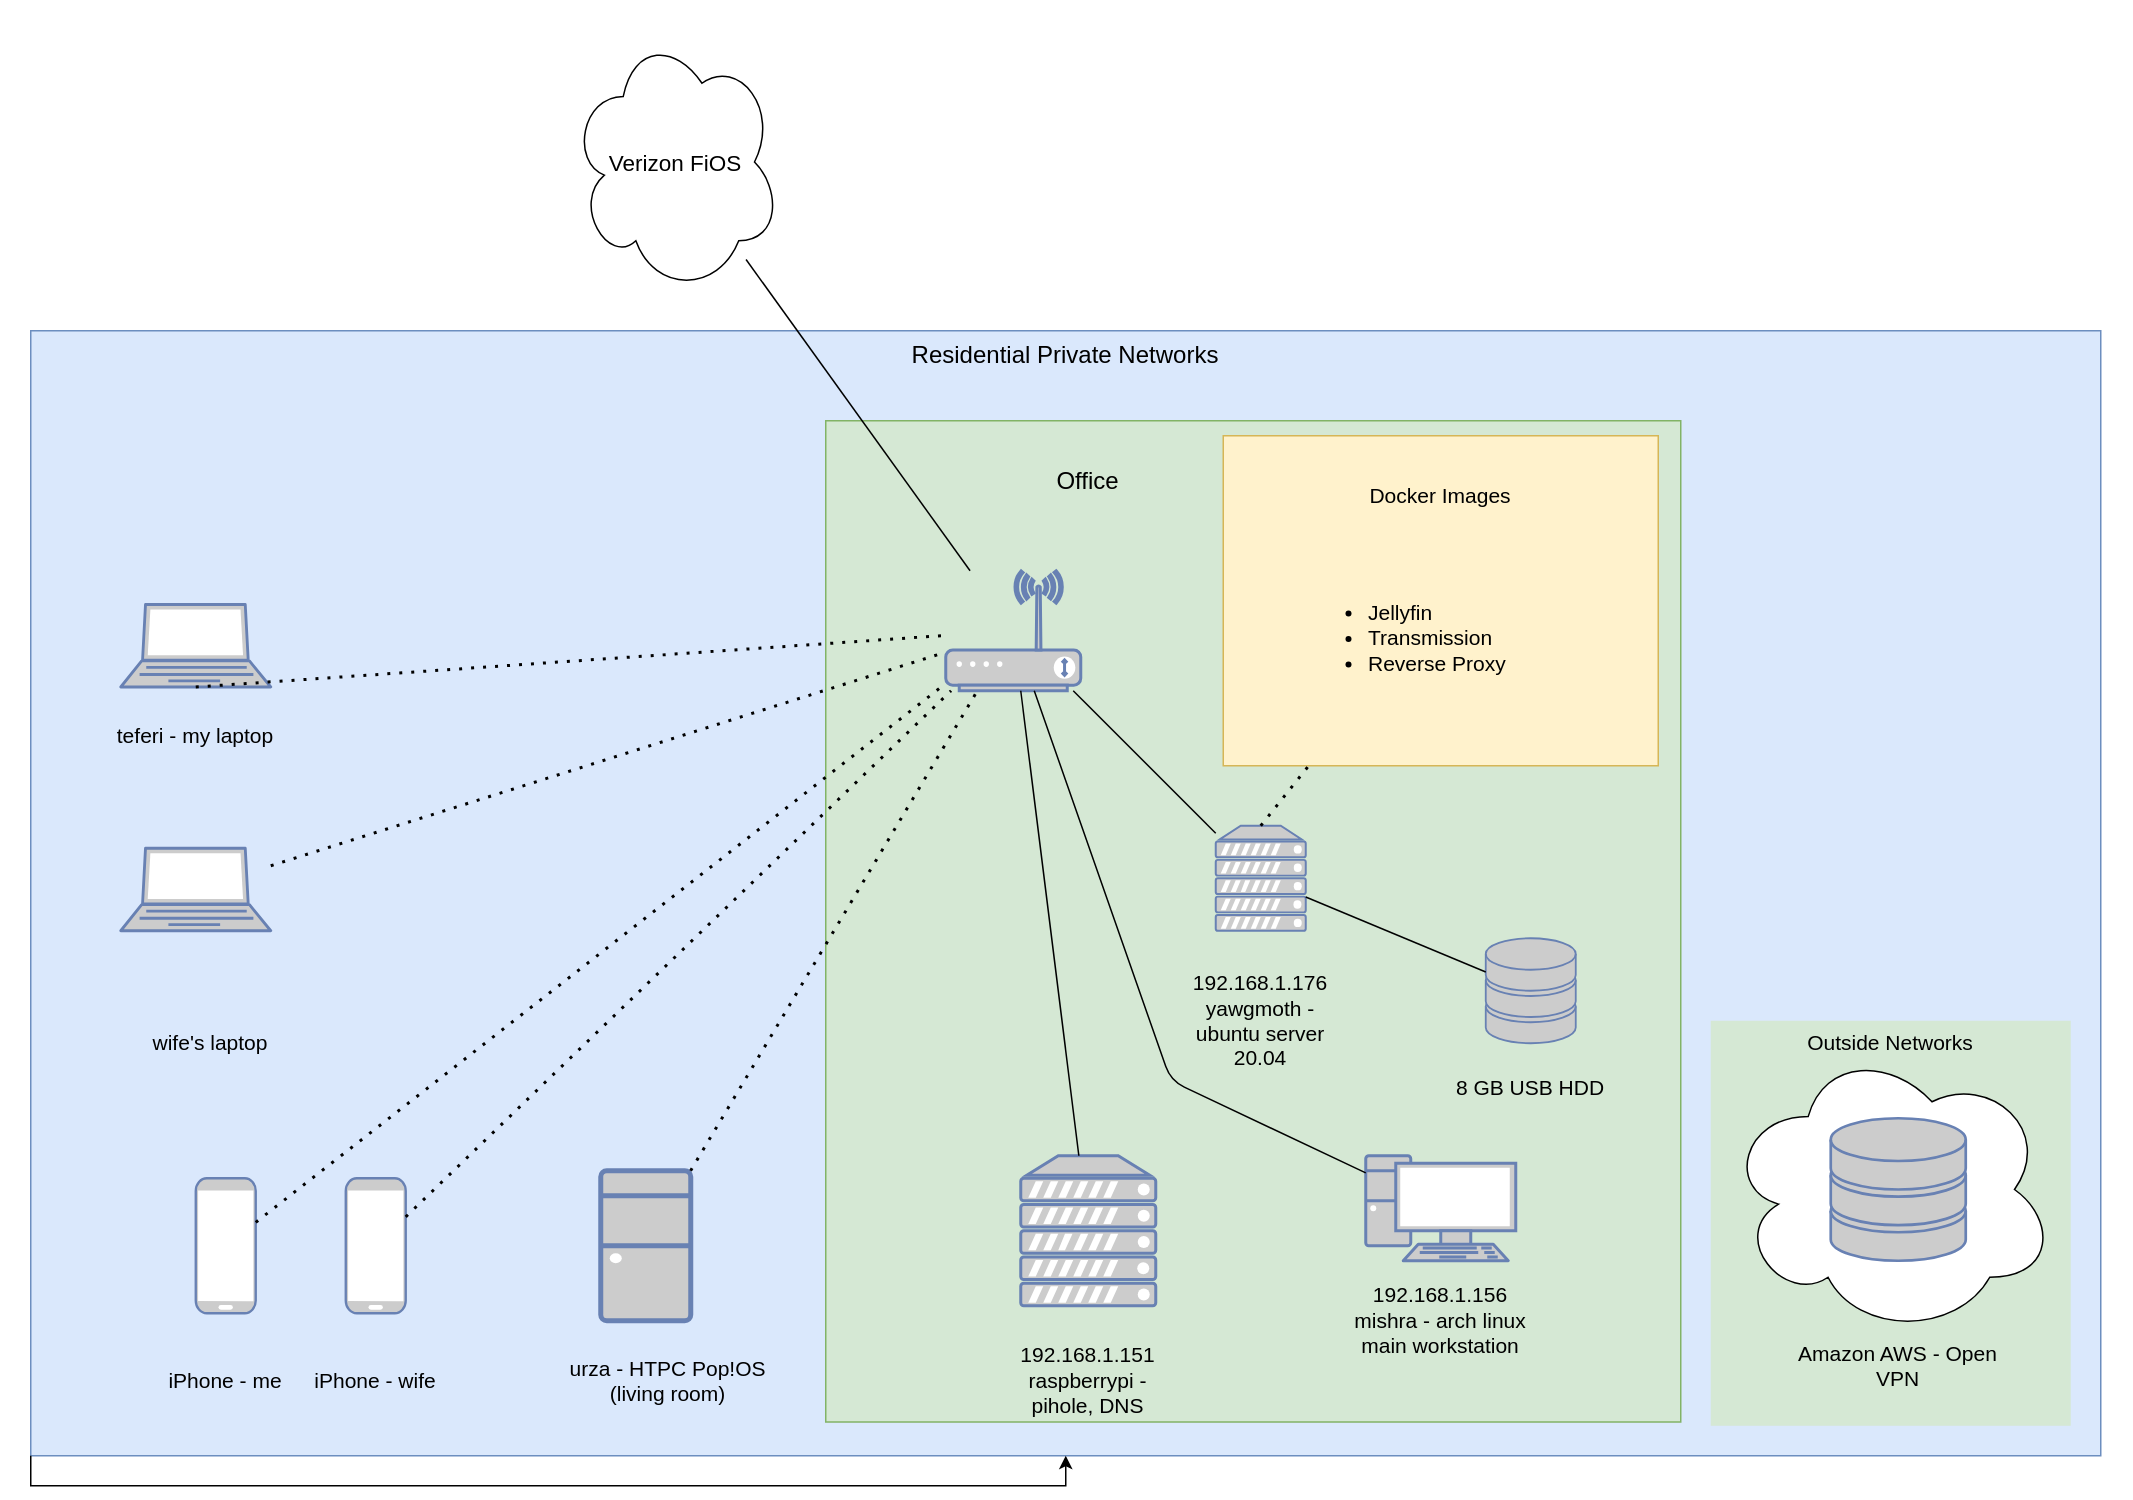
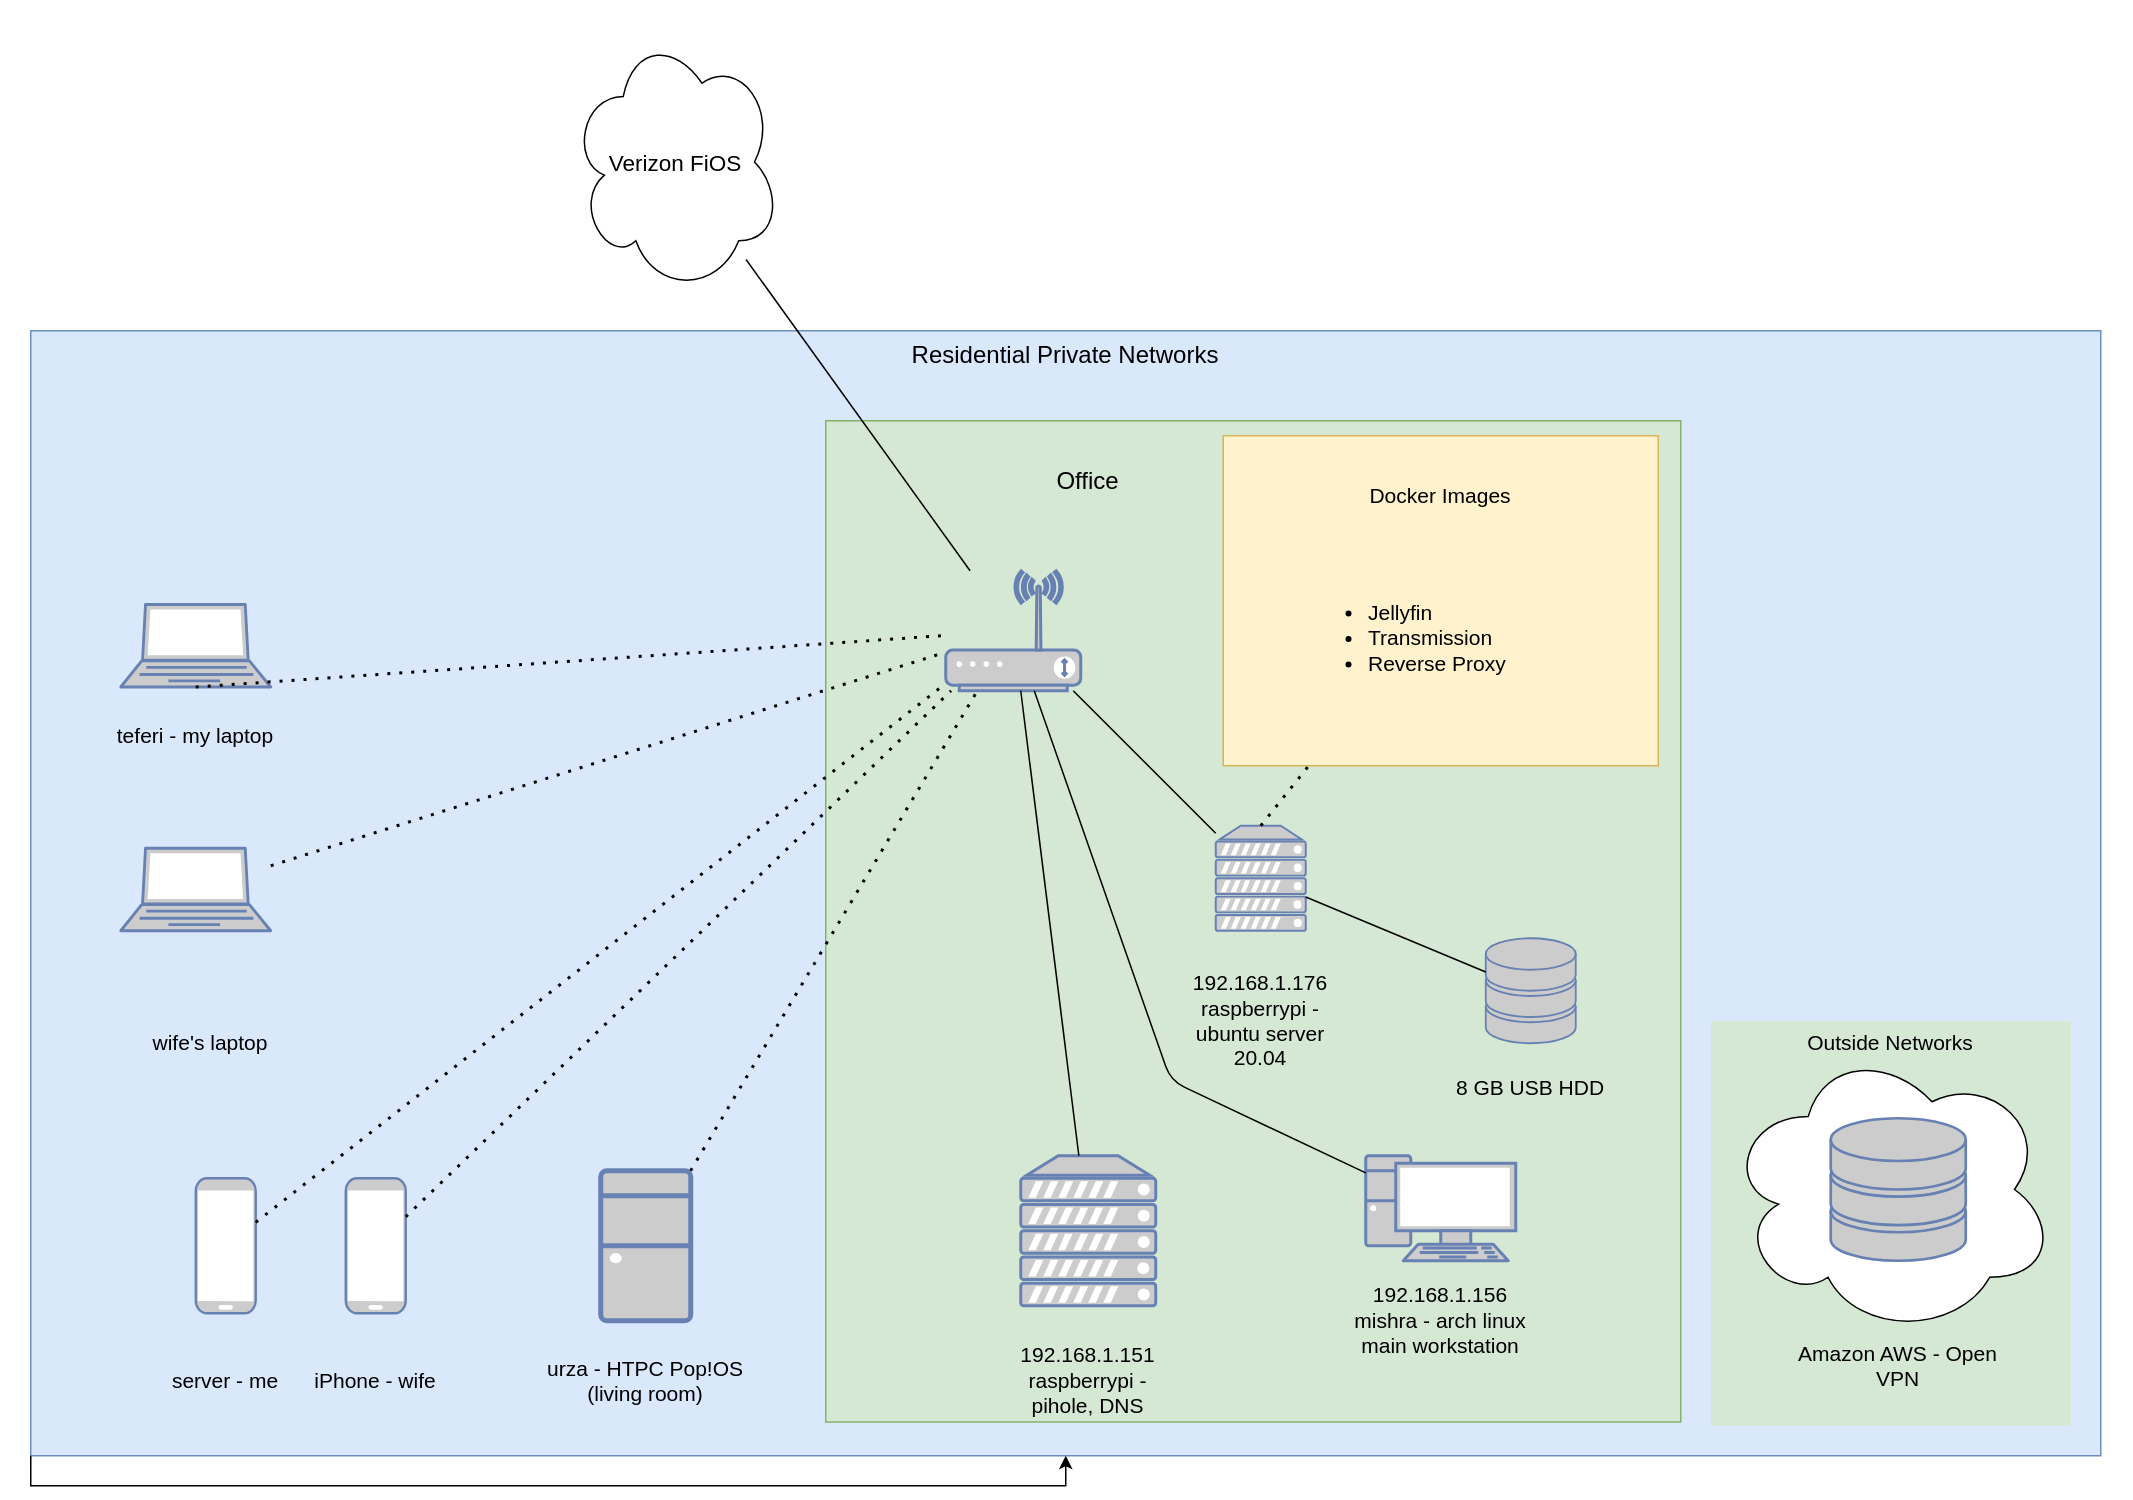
node "192.168.1.176 yawgmoth - ubuntu server 20.04": label "192.168.1.176 yawgmoth - ubuntu server 20.04" -> "192.168.1.176 raspberrypi - ubuntu server 20.04"
node "iPhone - me": label "iPhone - me" -> "server - me"
node "urza - HTPC Pop!OS (living room)": moved (668, 1381) -> (646, 1381)
